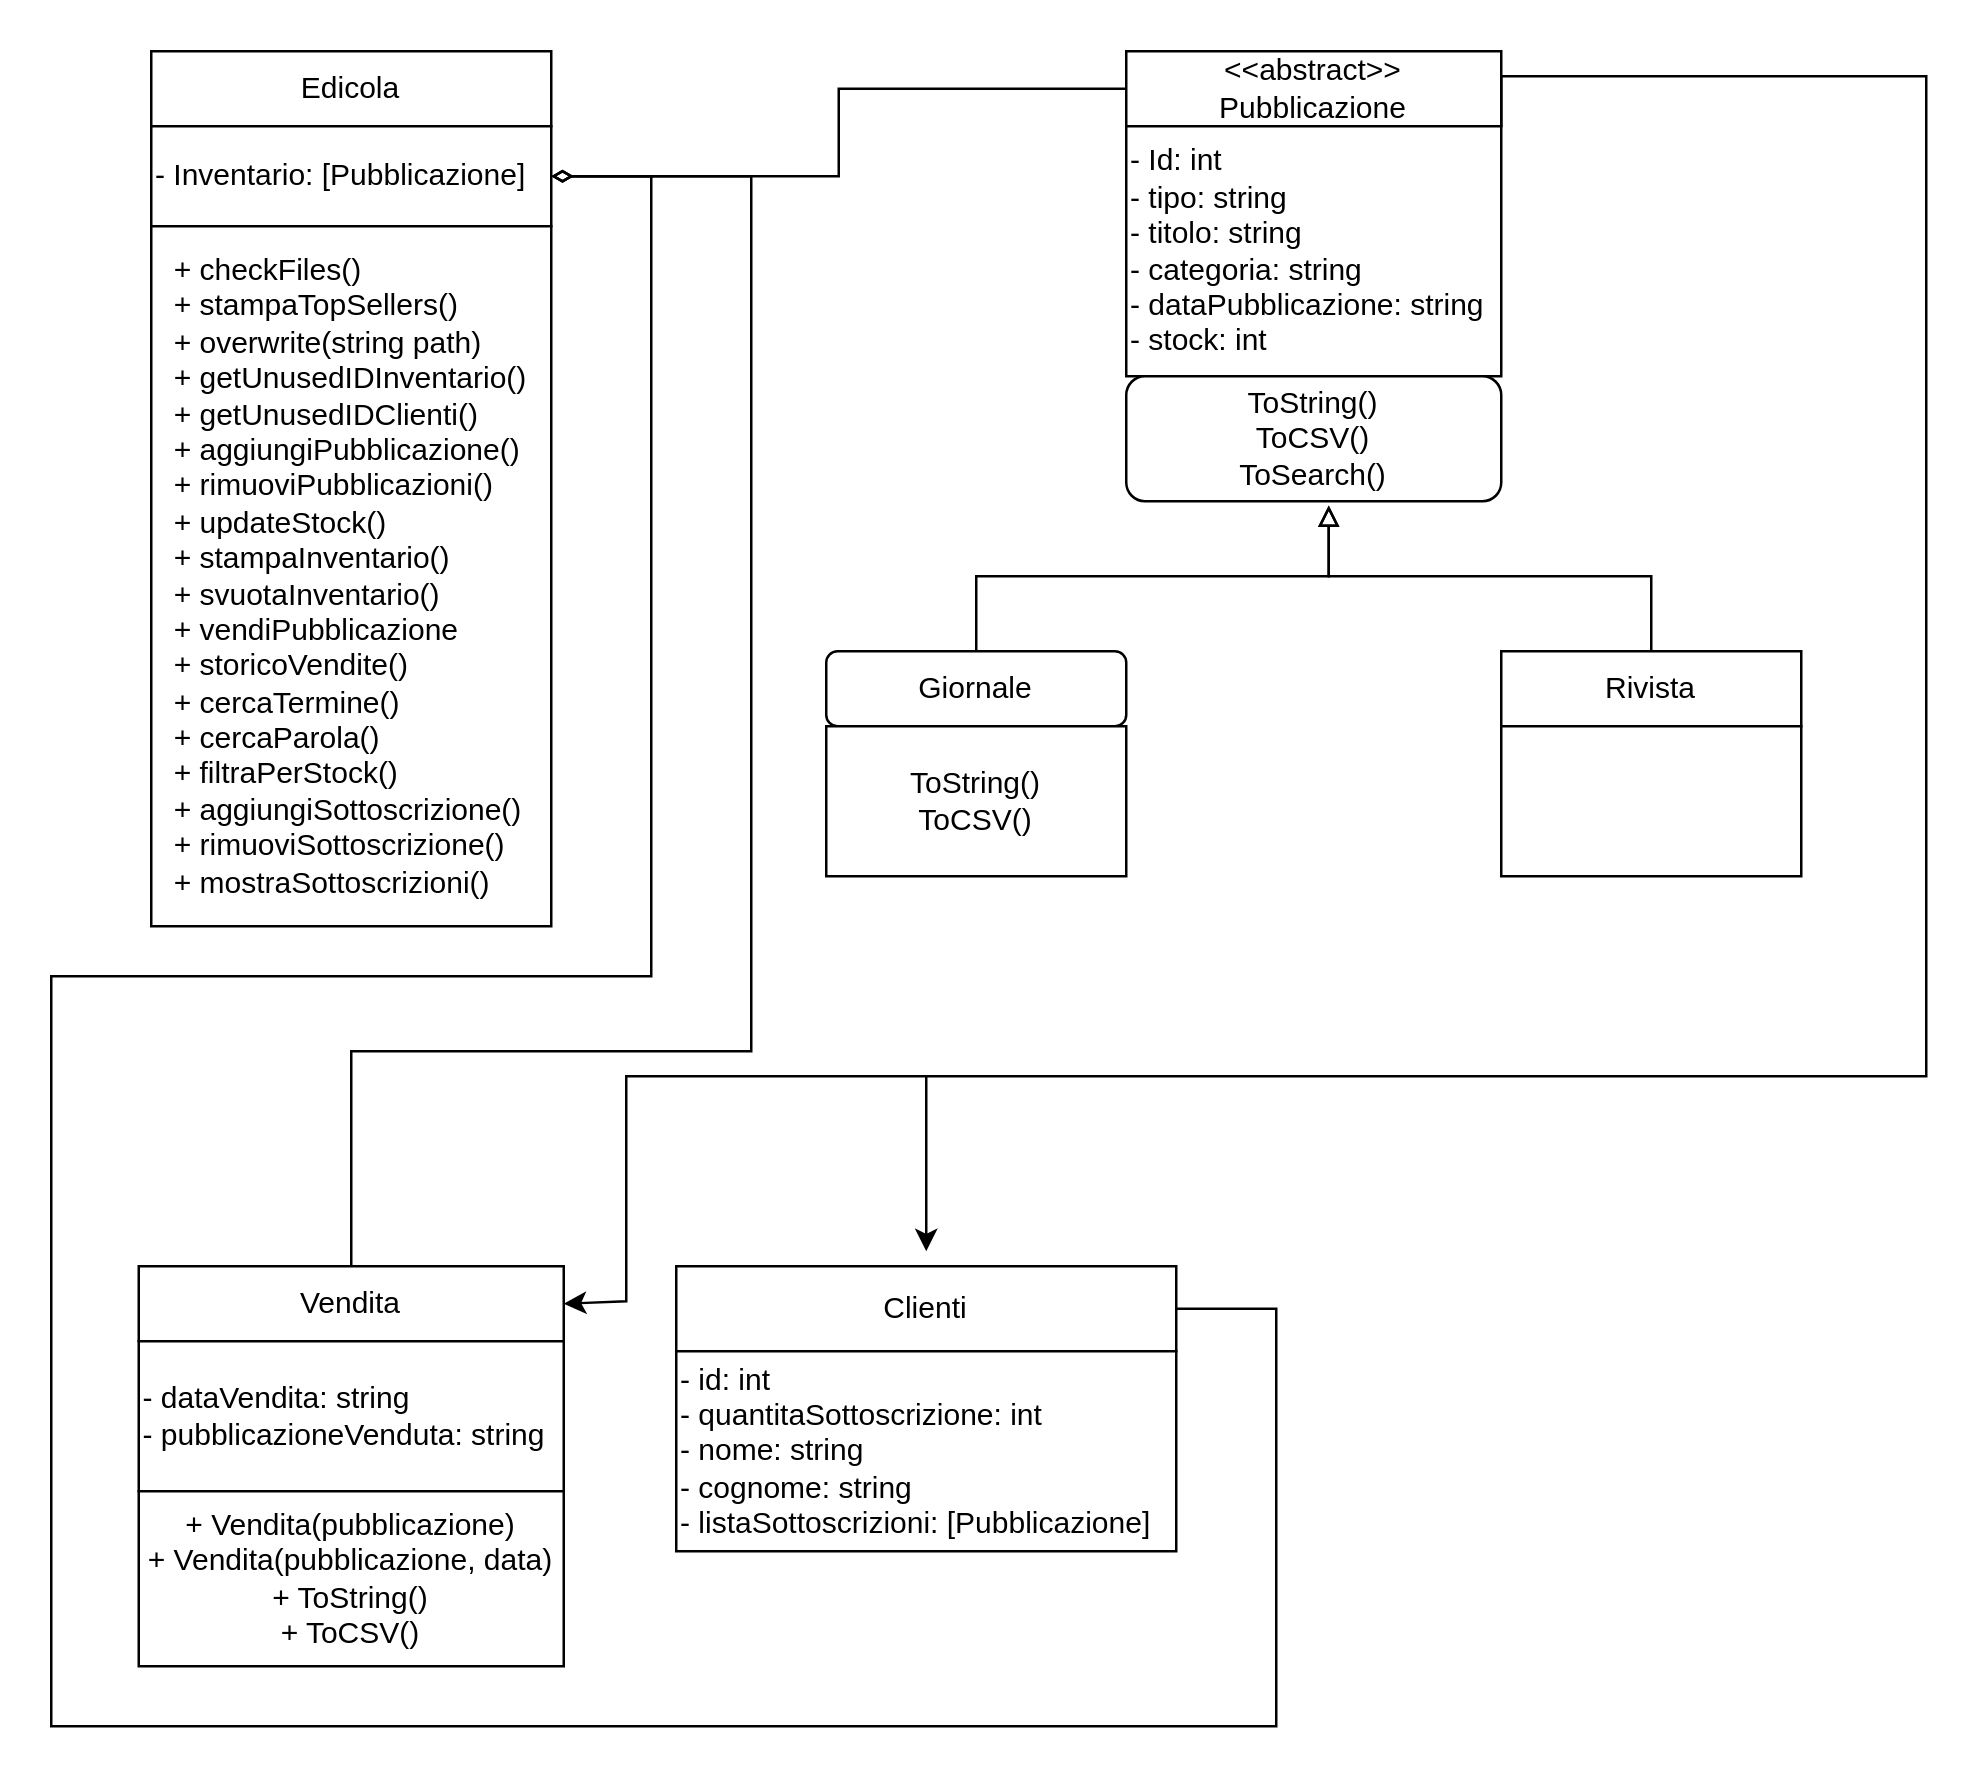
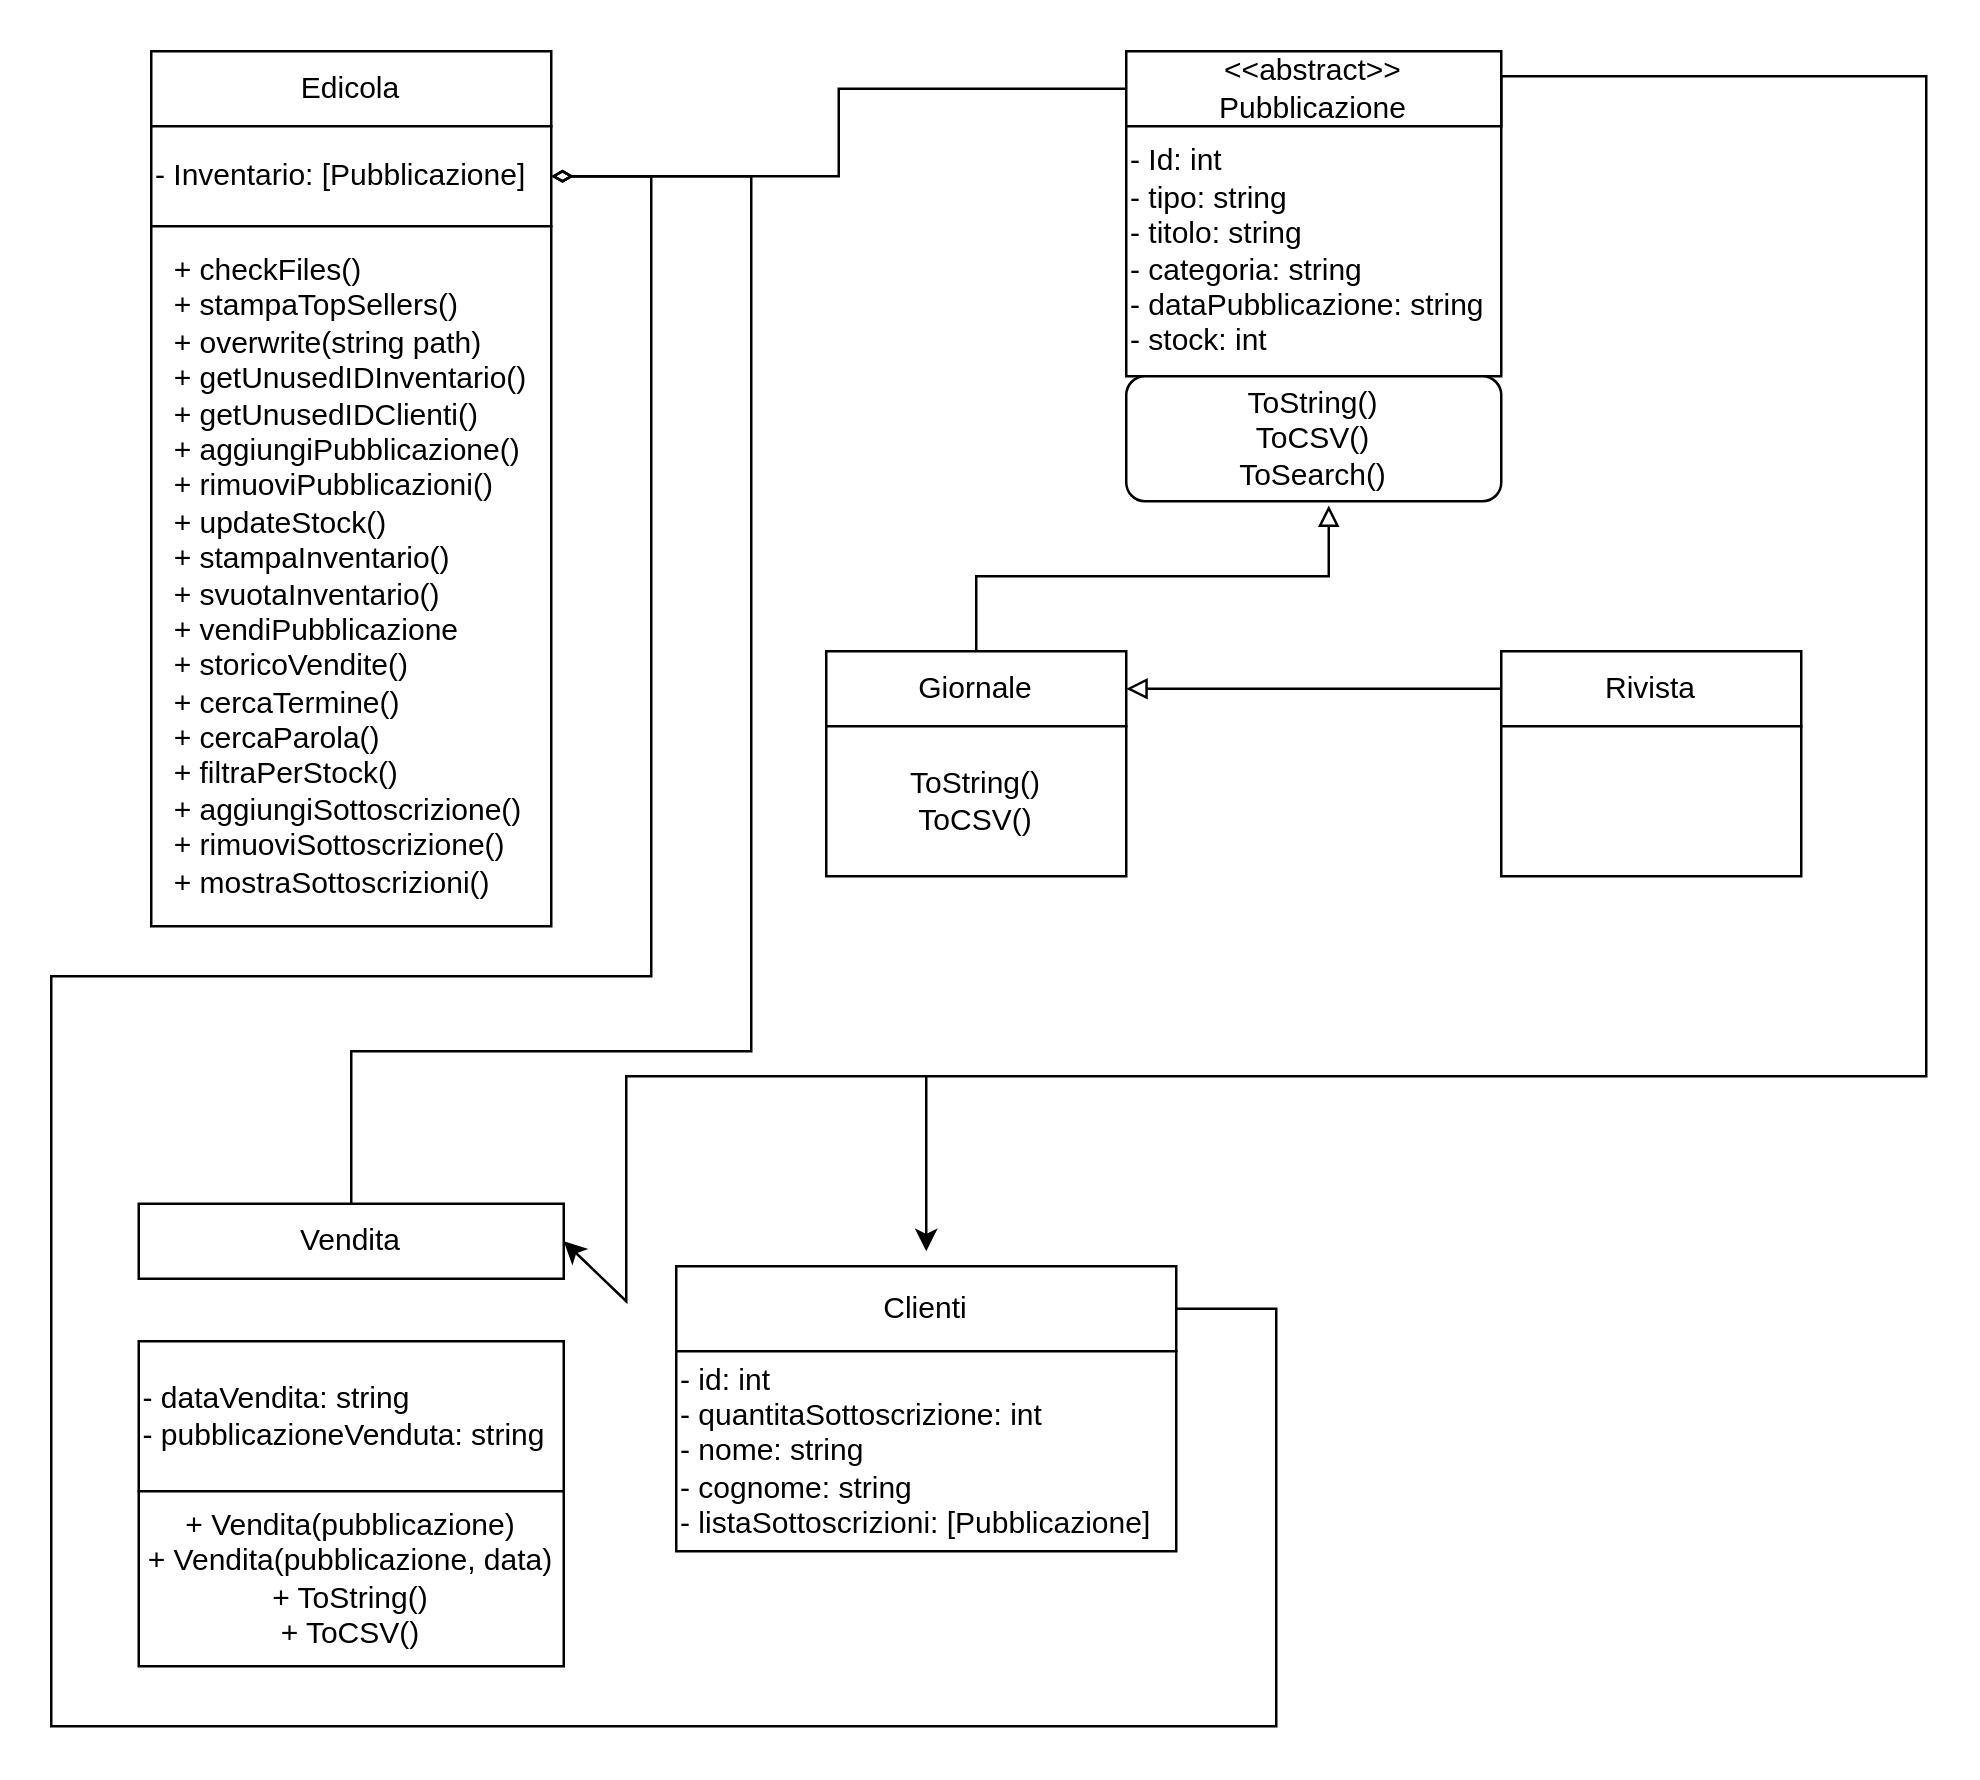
edge "Rivista" -> "ToString() ToCSV() ToSearch()": now "Rivista" -> "Giornale"
node "Giornale": shape rounded rectangle -> rectangle
node "Vendita": moved (351, 1304) -> (351, 1241)
